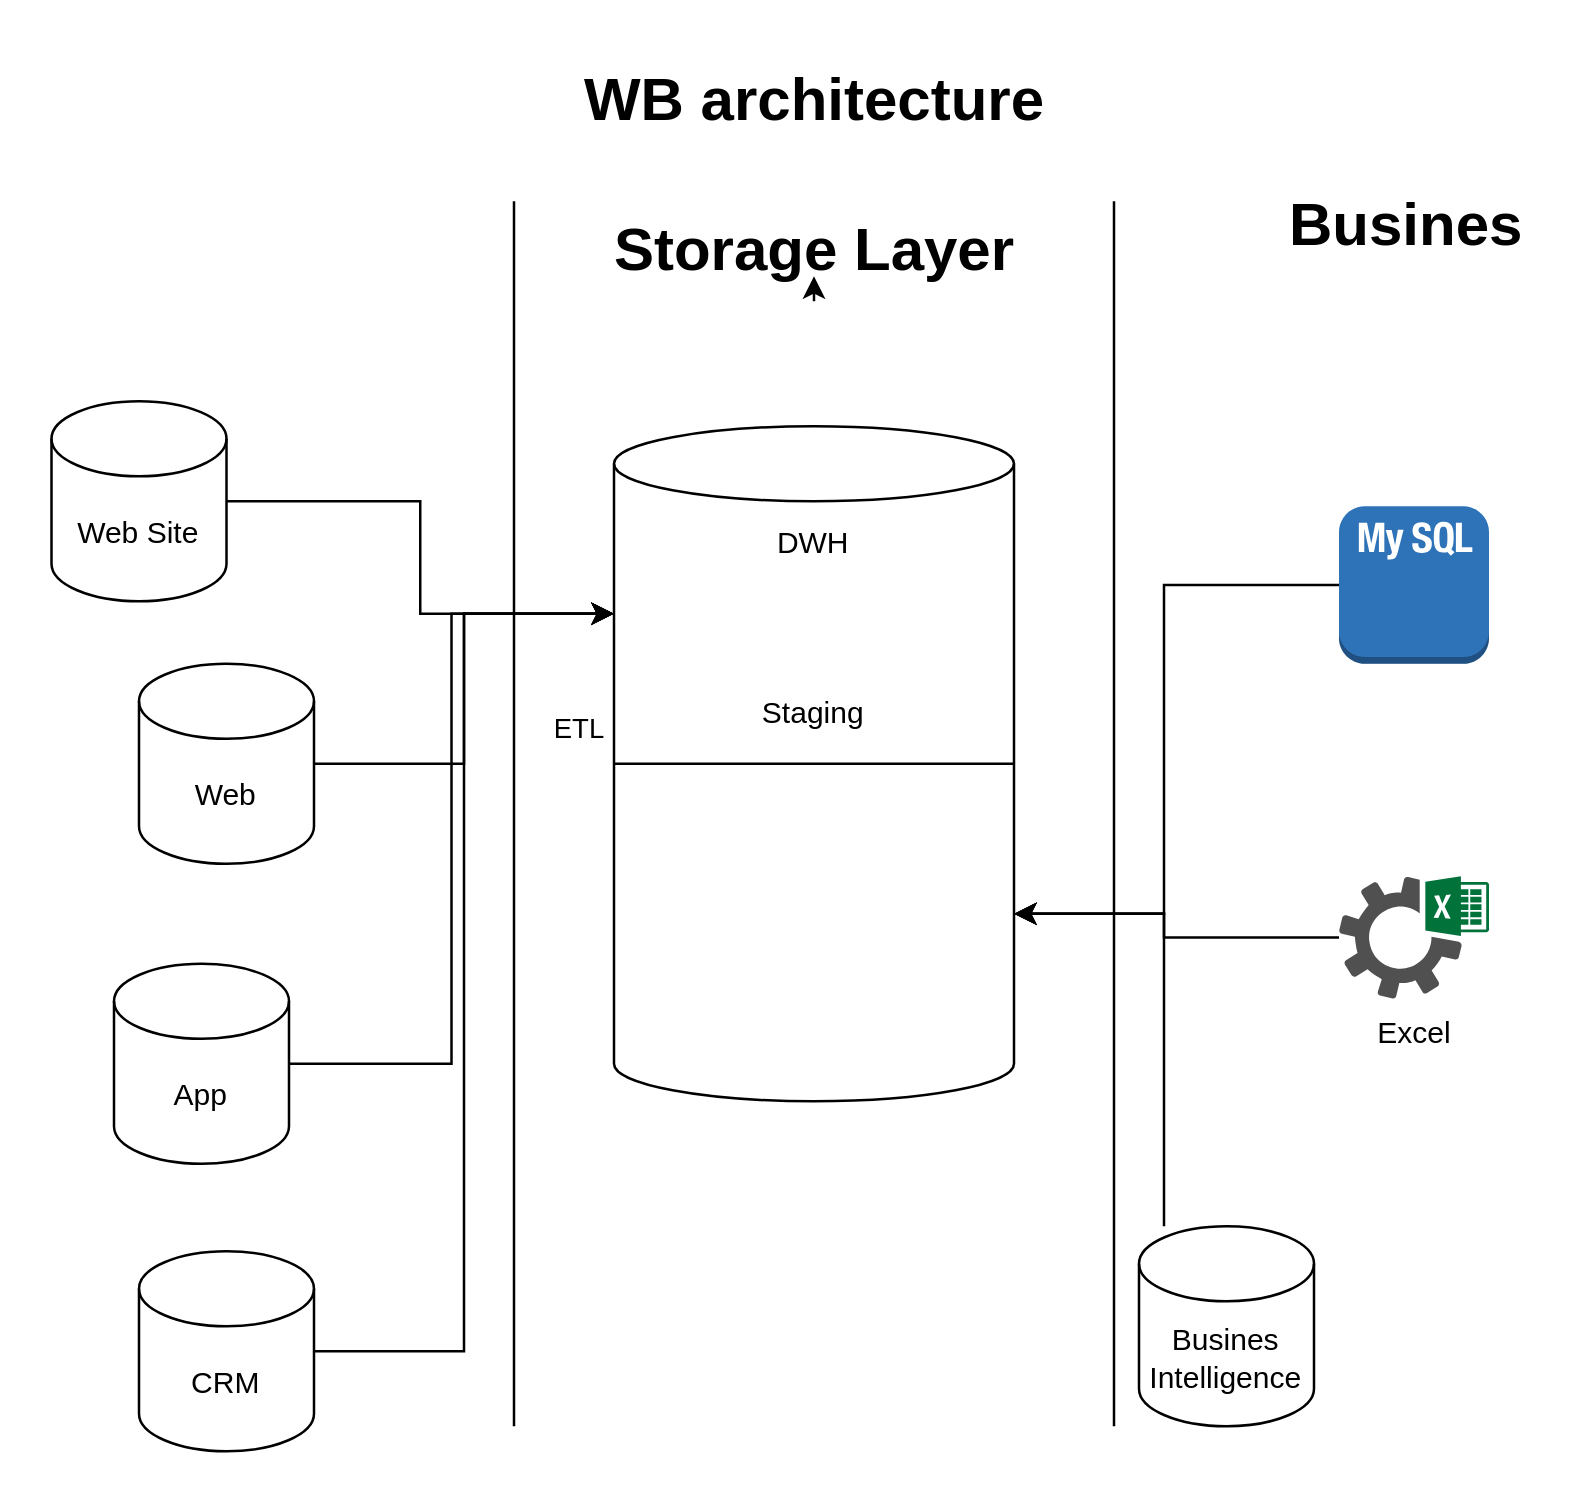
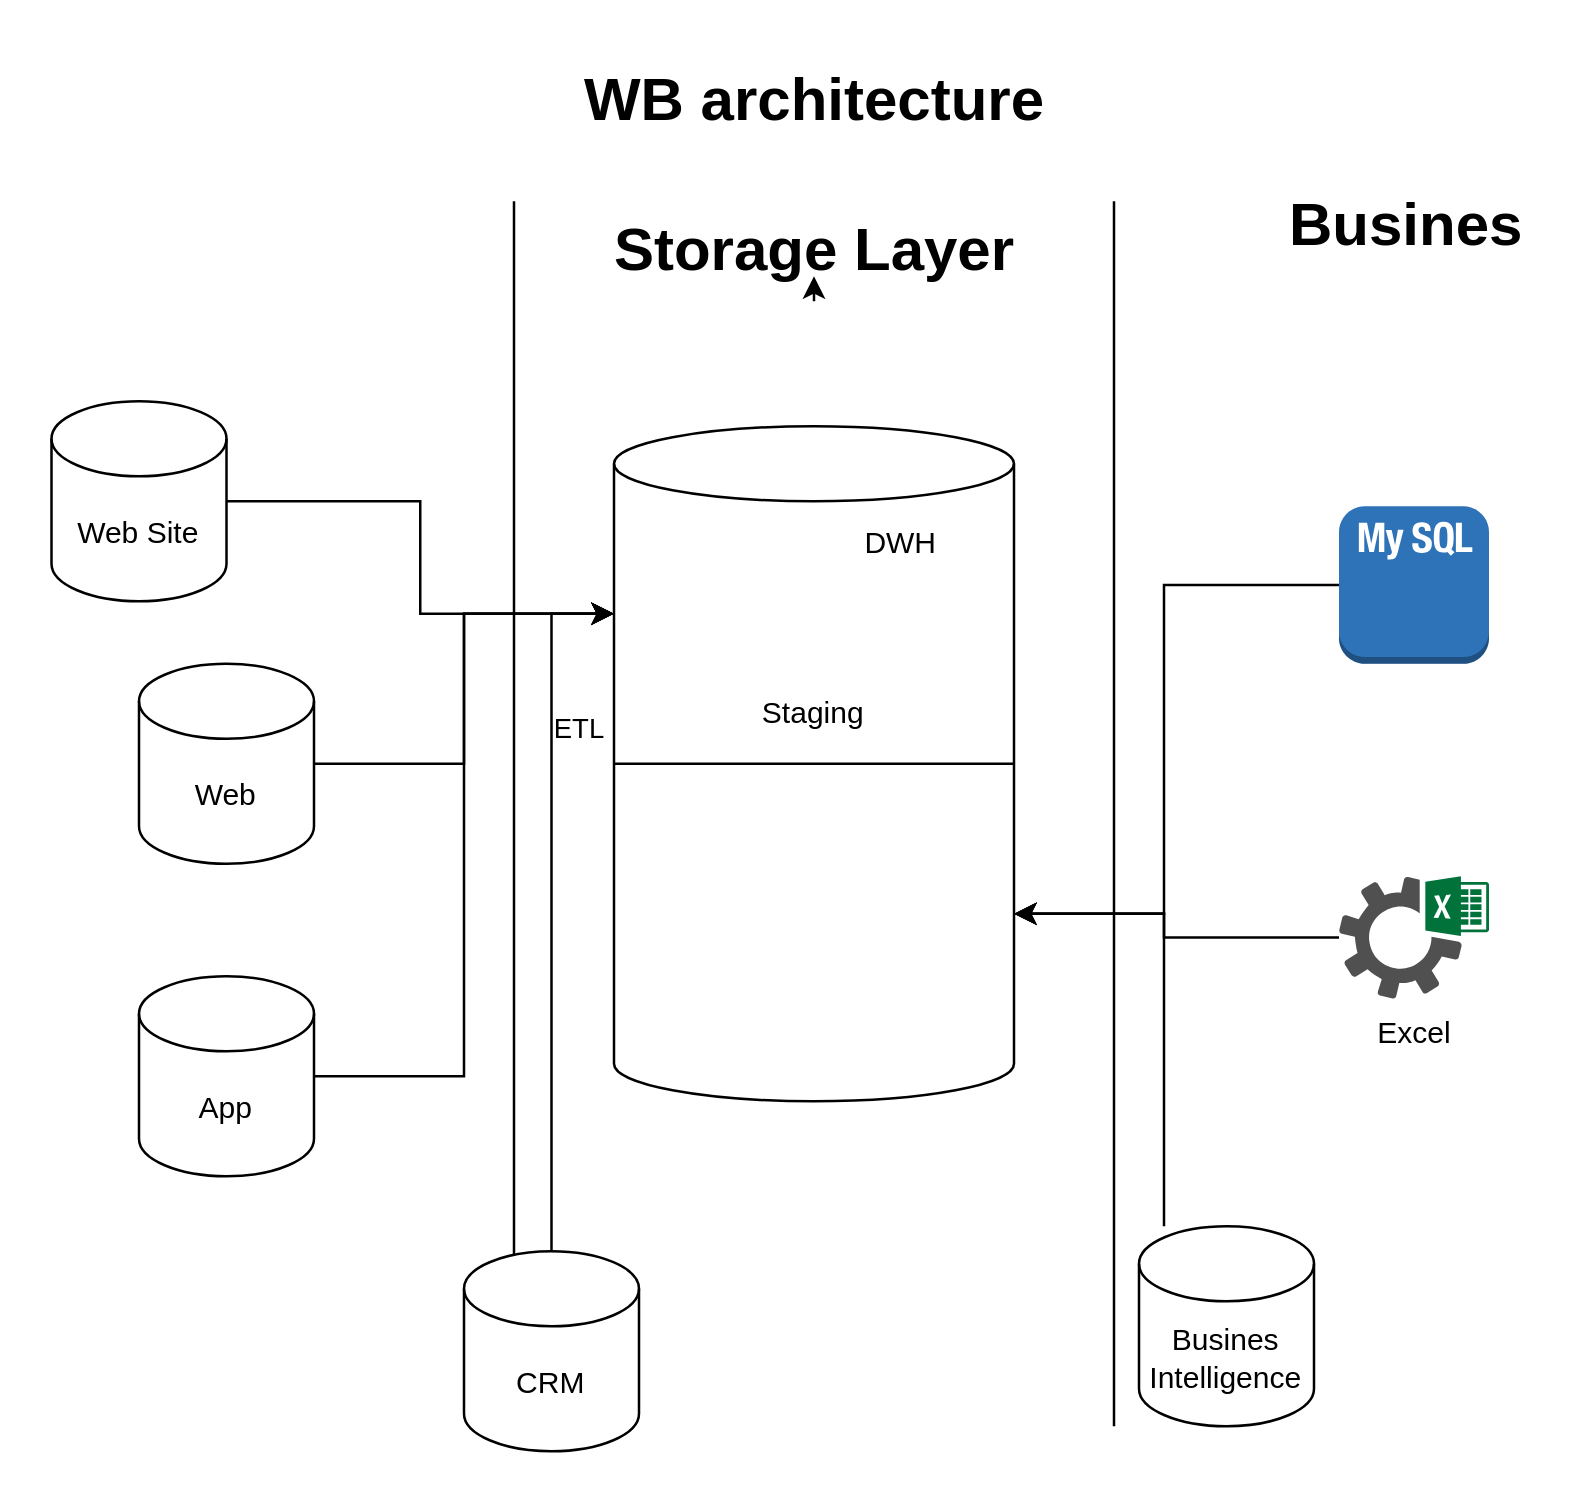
node "DWH": moved (814, 544) -> (901, 544)
node "App": moved (201, 1064) -> (226, 1076)
node "CRM": moved (226, 1351) -> (551, 1351)
